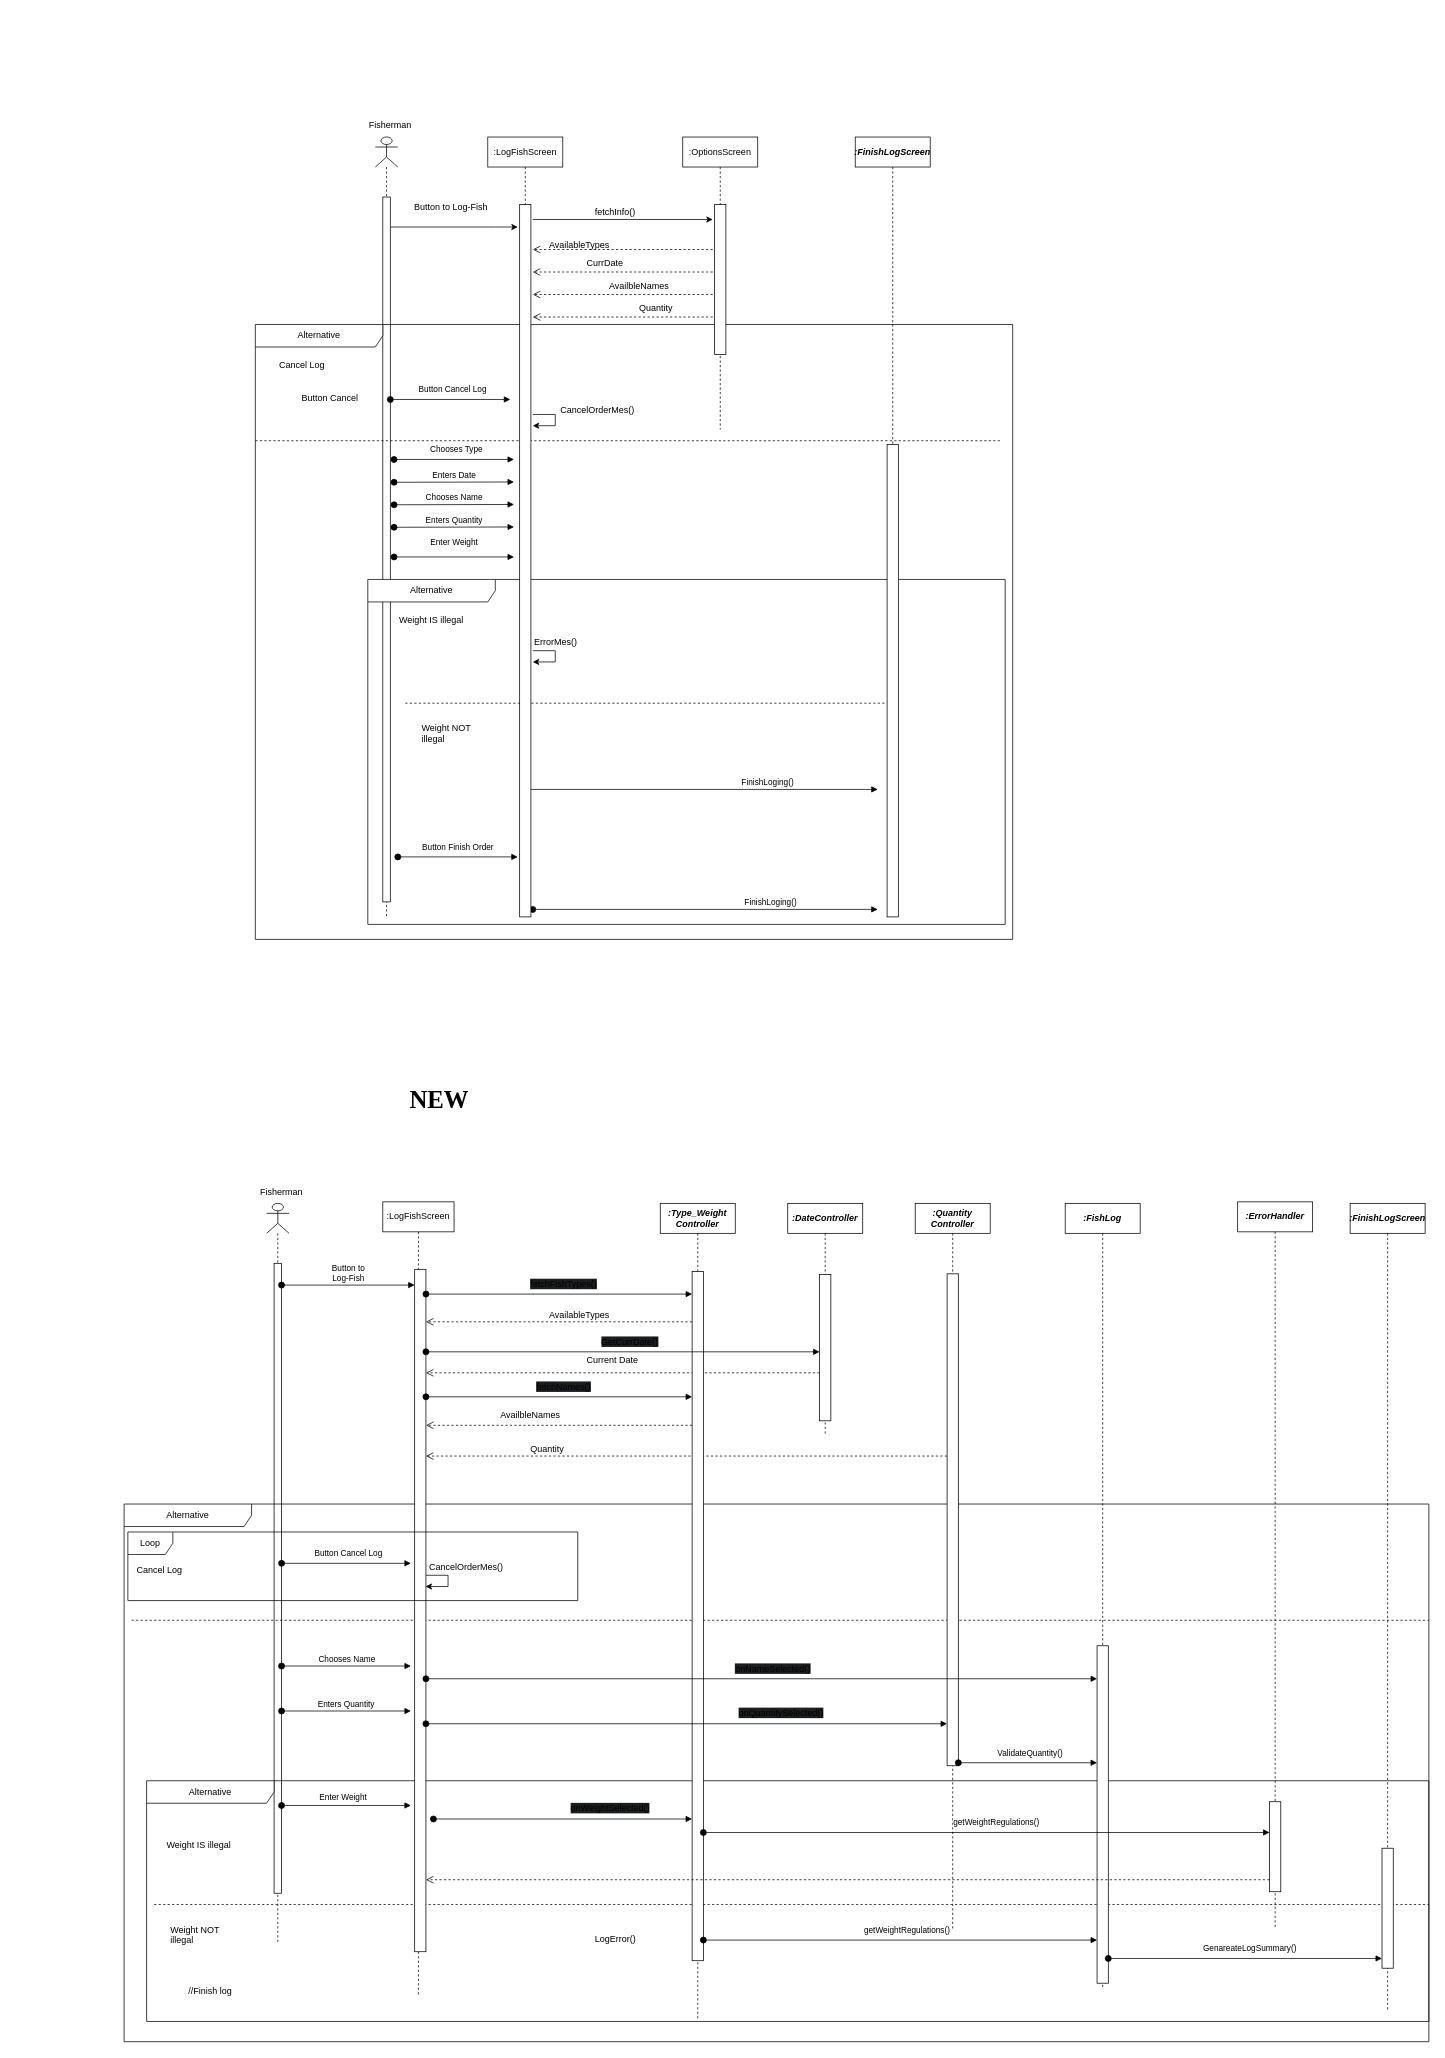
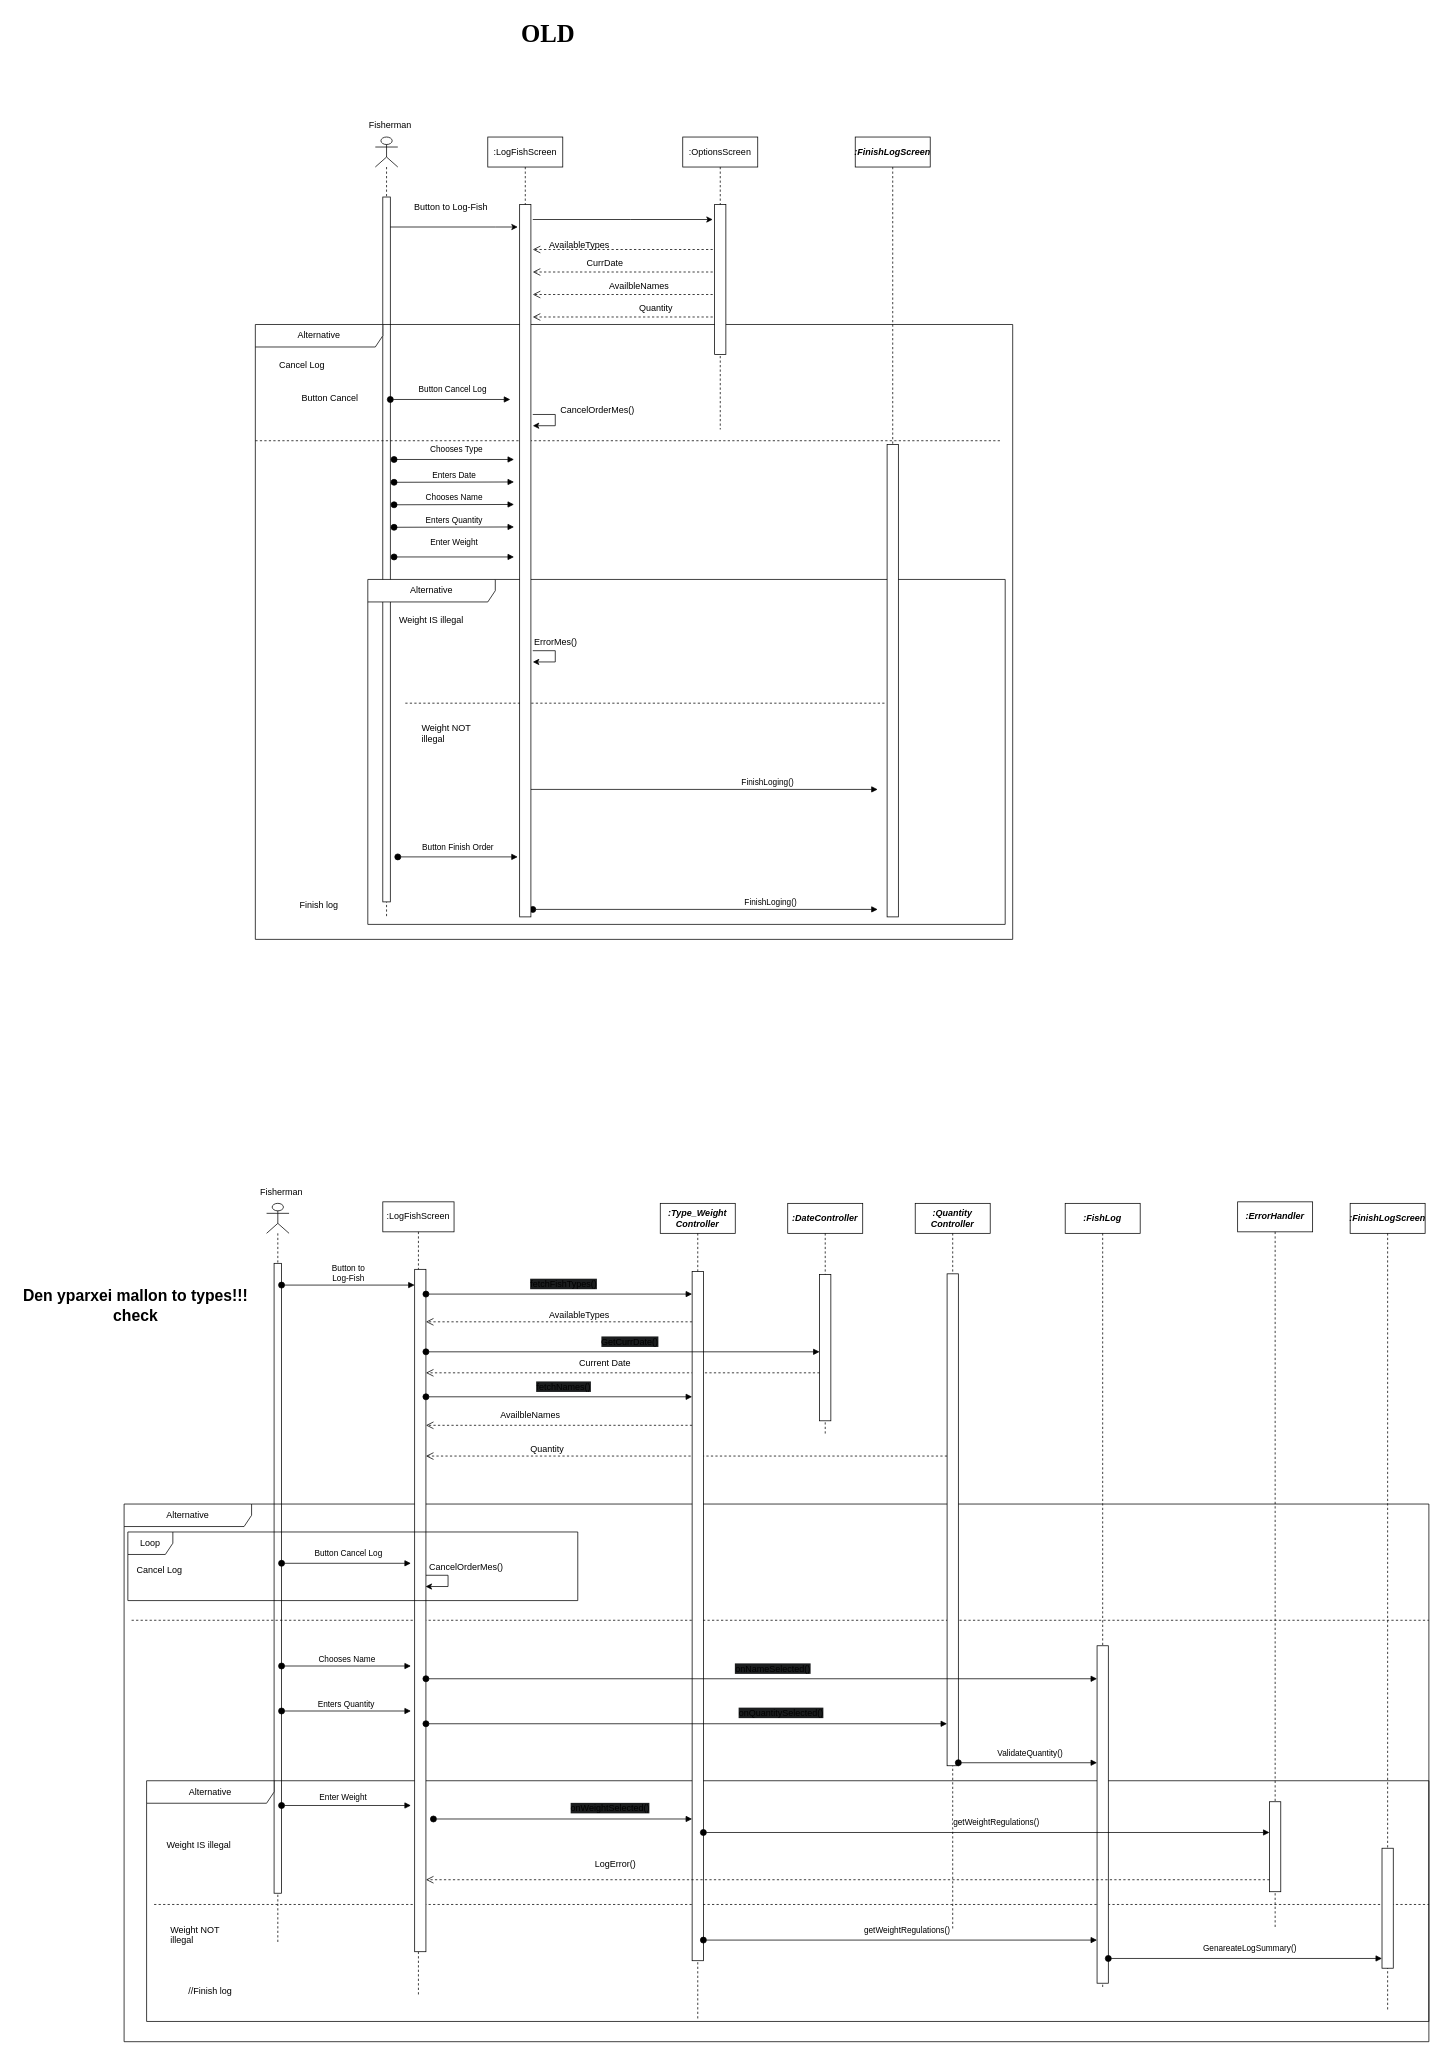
node "OLD": added
node "fetchInfo()": removed
node "Finish log": added
node "NEW": removed
node "Den yparxei mallon to types!!! check": added
node "Current Date": moved (615, 1357) -> (608, 1361)
node "LogError()": moved (615, 1939) -> (615, 1864)
